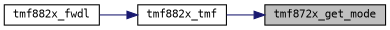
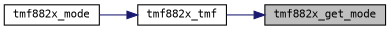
node "tmf882x_fwdl": label "tmf882x_fwdl" -> "tmf882x_mode"
node "tmf872x_get_mode": label "tmf872x_get_mode" -> "tmf882x_get_mode"
